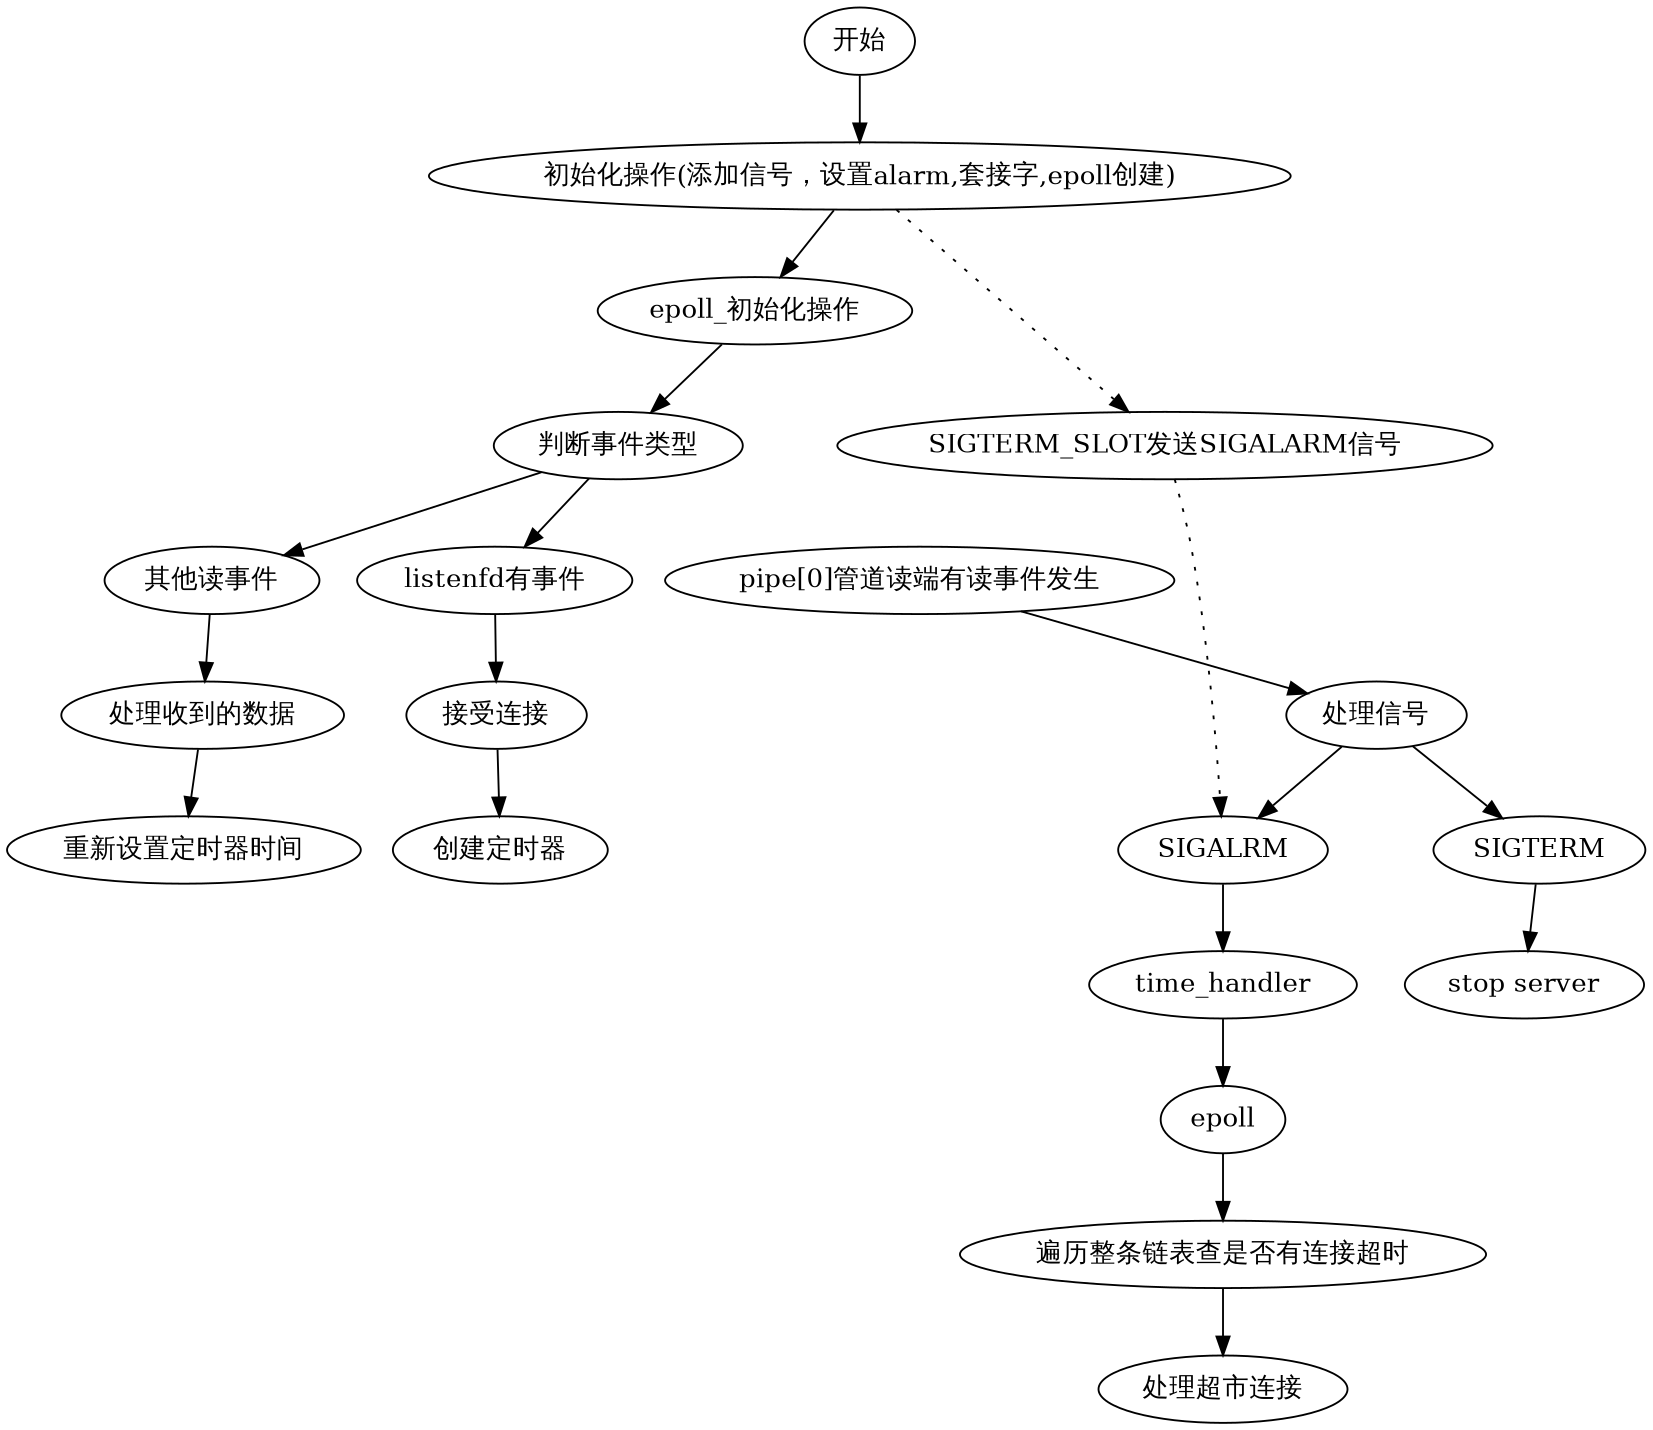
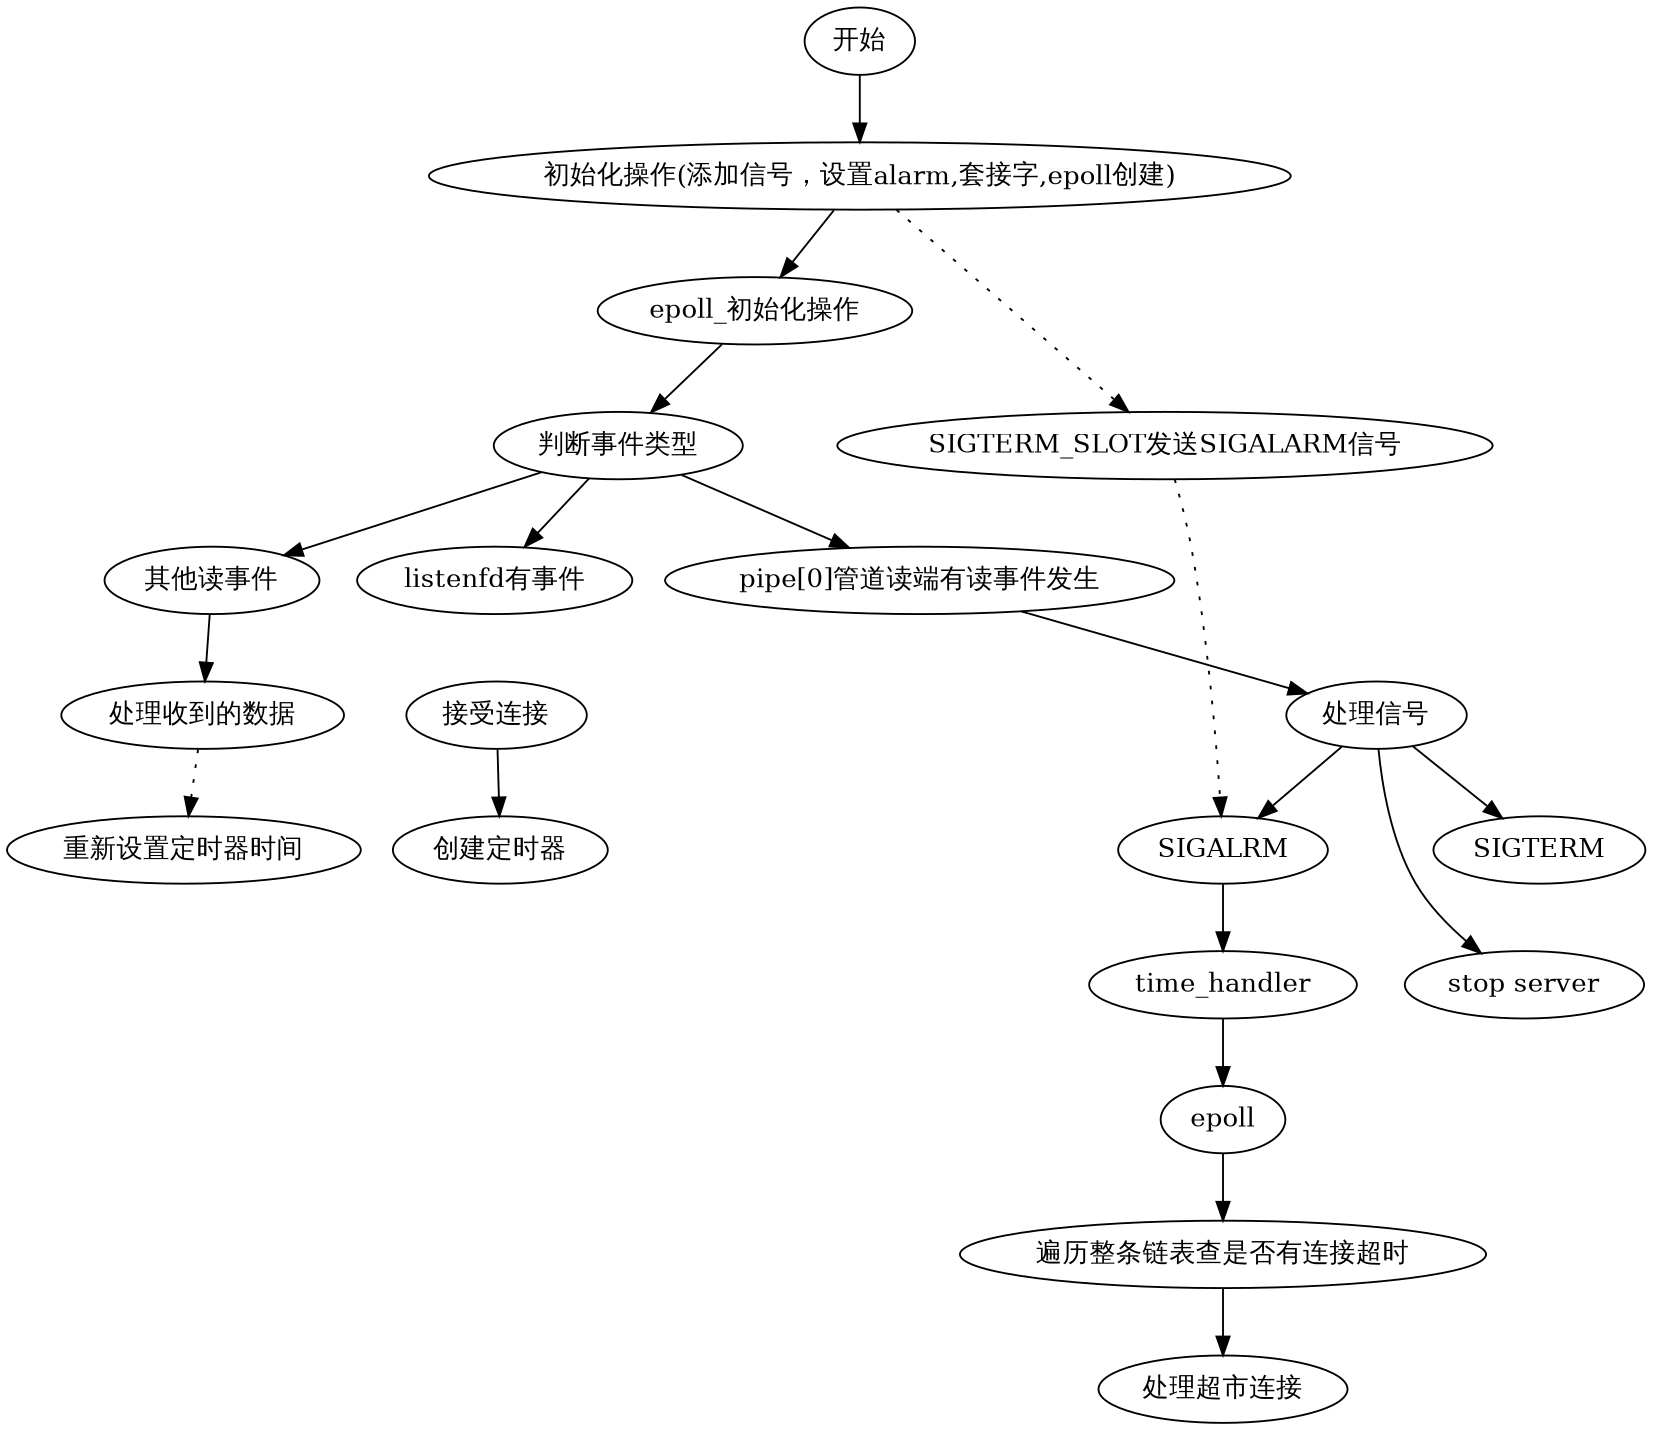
edge "判断事件类型" -> "pipe[0]管道读端有读事件发生": added
edge "listenfd有事件" -> "接受连接": removed
edge "处理收到的数据" -> "重新设置定时器时间": style solid -> dotted
edge "SIGTERM" -> "stop server": now "处理信号" -> "stop server"
